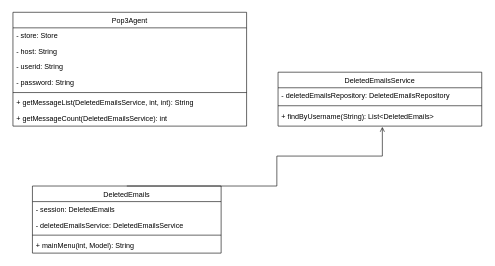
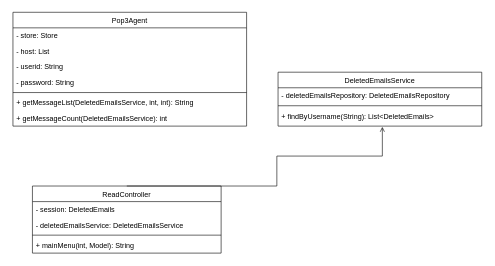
node "- host: String": label "- host: String" -> "- host: List"
node "DeletedEmails": label "DeletedEmails" -> "ReadController"
